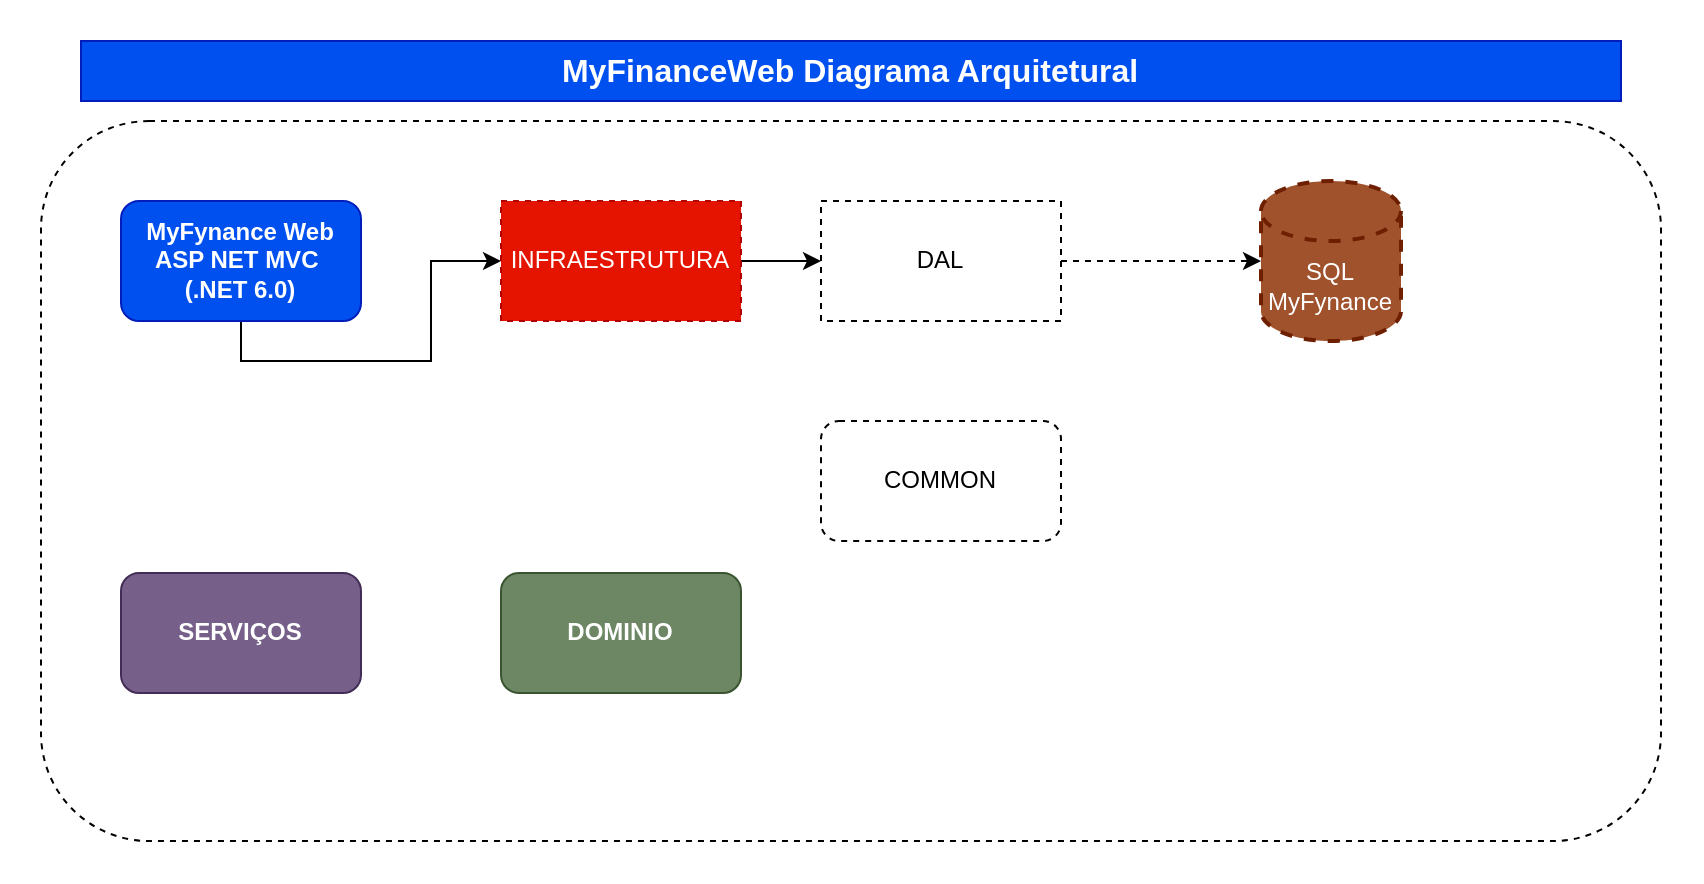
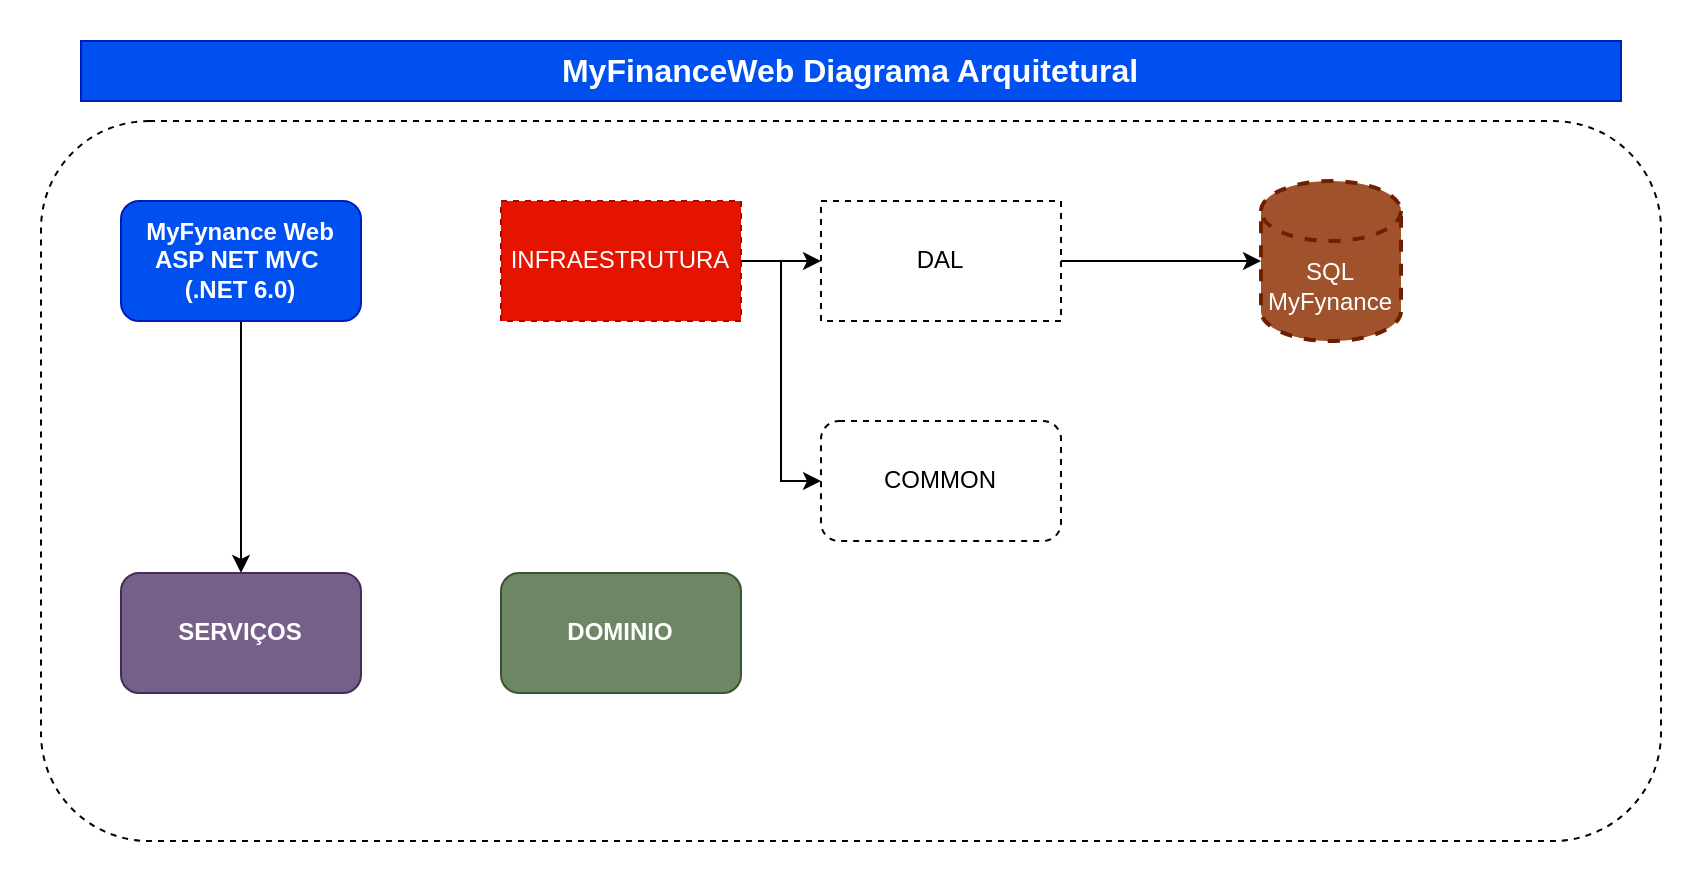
edge "DAL" -> "SQL MyFynance": style dashed -> solid
edge "MyFynance Web ASP NET MVC (.NET 6.0)" -> "INFRAESTRUTURA": now "MyFynance Web ASP NET MVC (.NET 6.0)" -> "SERVIÇOS"
edge "INFRAESTRUTURA" -> "COMMON": added
